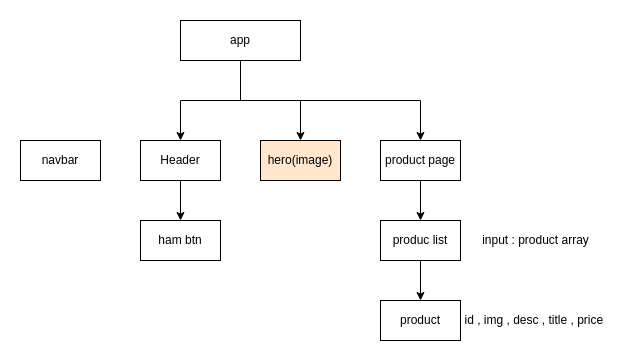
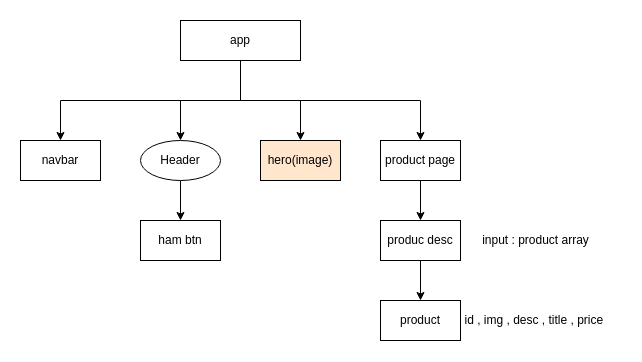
edge "app" -> "navbar": added
node "Header": shape rectangle -> ellipse
node "produc list": label "produc list" -> "produc desc"
